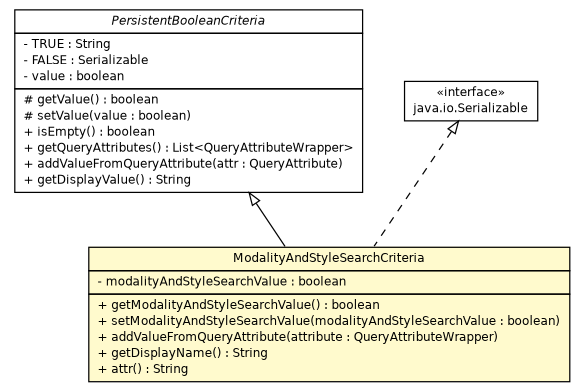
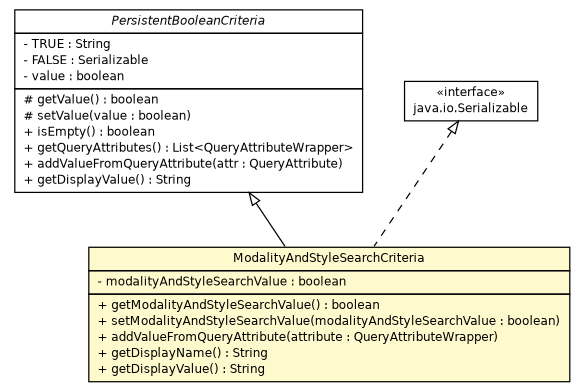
node "ModalityAndStyleSearchCriteria": text "+ attr() : String" -> "+ getDisplayValue() : String"
